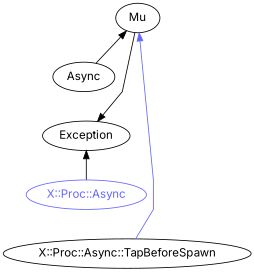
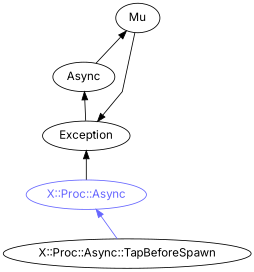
edge "Exception" -> "Async": added
edge "X::Proc::Async::TapBeforeSpawn" -> "Mu": now "X::Proc::Async::TapBeforeSpawn" -> "X::Proc::Async"
